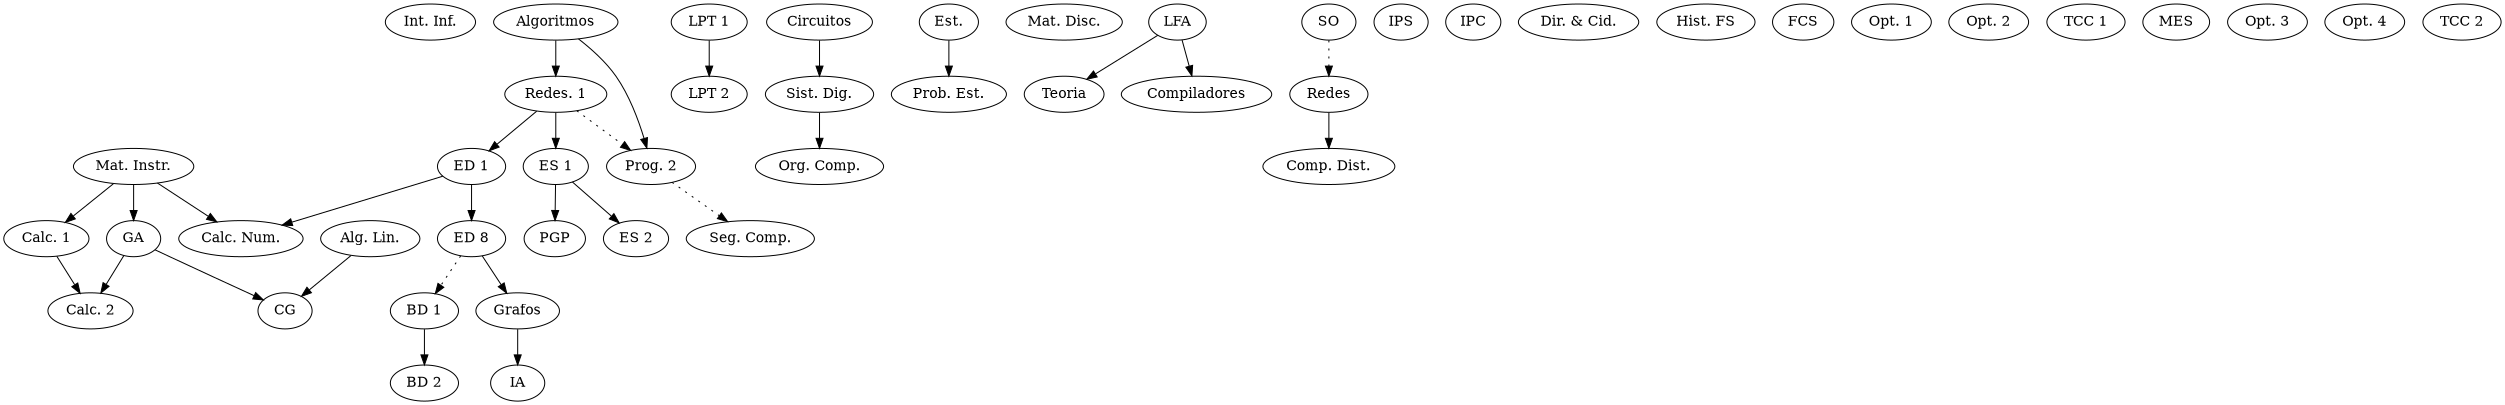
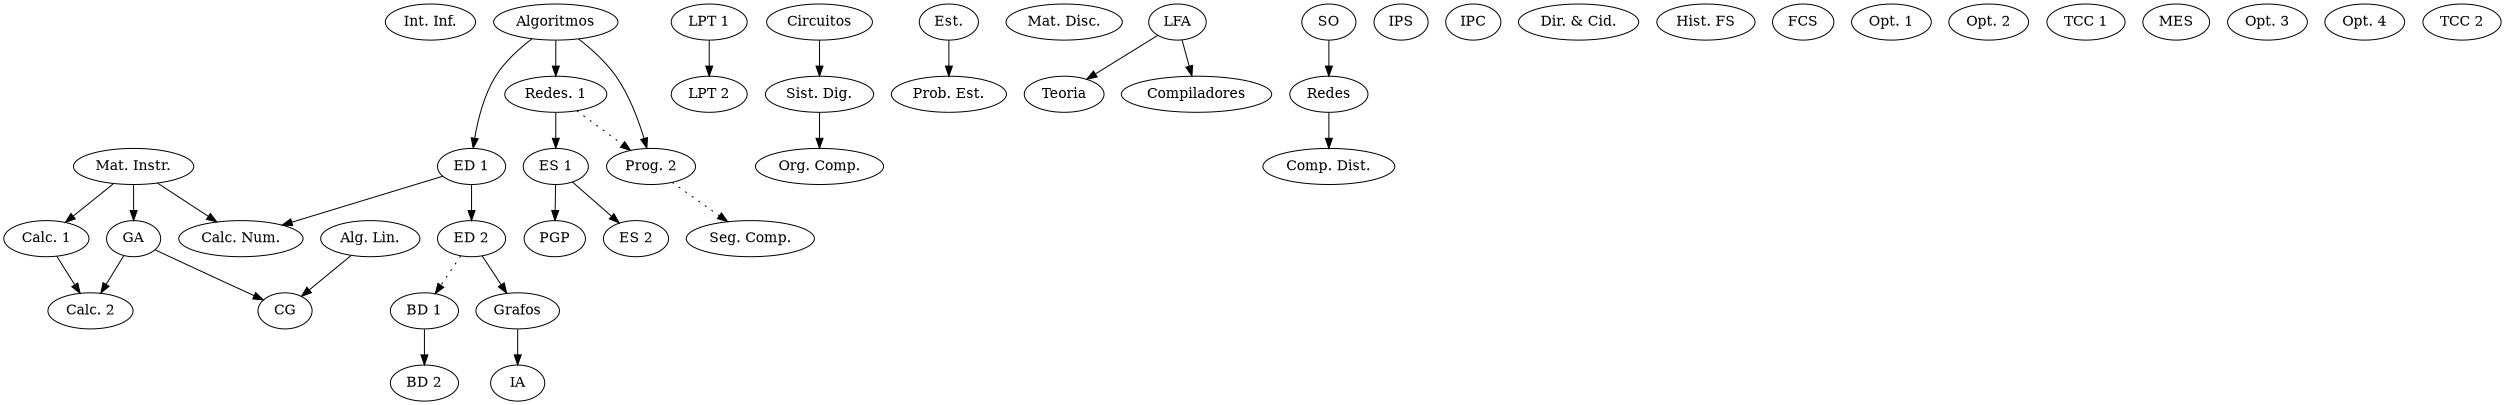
edge "SO" -> "Redes": style dotted -> solid
edge "Redes. 1" -> "ED 1": now "Algoritmos" -> "ED 1"
node "ED 8": label "ED 8" -> "ED 2"
